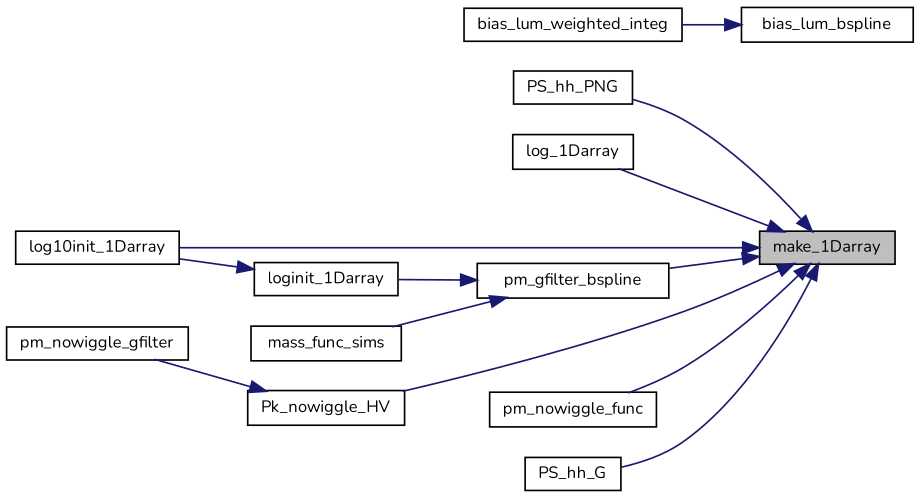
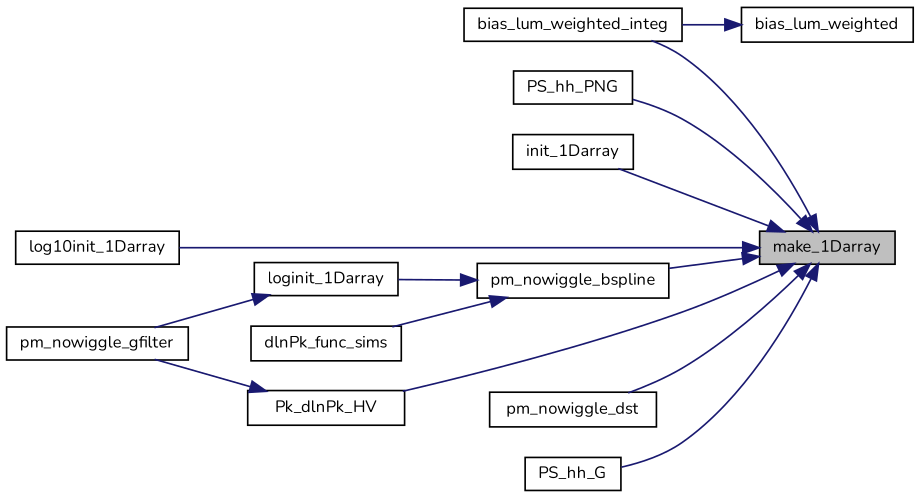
node "bias_lum_bspline": label "bias_lum_bspline" -> "bias_lum_weighted"
edge "bias_lum_weighted_integ" -> "make_1Darray": added
node "log_1Darray": label "log_1Darray" -> "init_1Darray"
edge "log10init_1Darray" -> "loginit_1Darray": now "pm_nowiggle_gfilter" -> "loginit_1Darray"
node "pm_gfilter_bspline": label "pm_gfilter_bspline" -> "pm_nowiggle_bspline"
node "mass_func_sims": label "mass_func_sims" -> "dlnPk_func_sims"
node "Pk_nowiggle_HV": label "Pk_nowiggle_HV" -> "Pk_dlnPk_HV"
node "pm_nowiggle_func": label "pm_nowiggle_func" -> "pm_nowiggle_dst"
